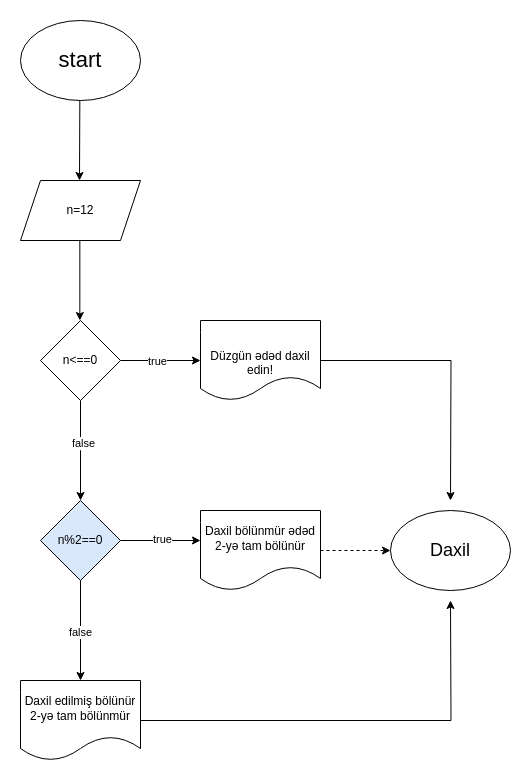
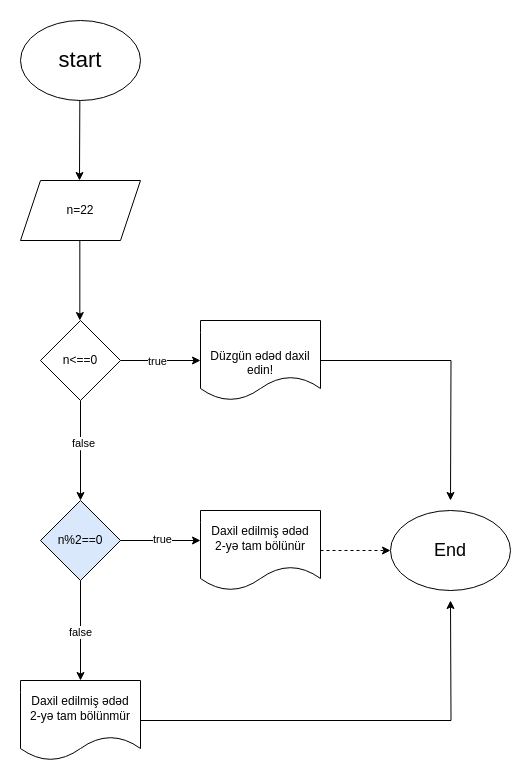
node "n=12": label "n=12" -> "n=22"
node "Daxil bölünmür ədəd 2-yə tam bölünür": label "Daxil bölünmür ədəd 2-yə tam bölünür" -> "Daxil edilmiş ədəd 2-yə tam bölünür"
node "Daxil": label "Daxil" -> "End"
node "Daxil edilmiş bölünür 2-yə tam bölünmür": label "Daxil edilmiş bölünür 2-yə tam bölünmür" -> "Daxil edilmiş ədəd 2-yə tam bölünmür"
